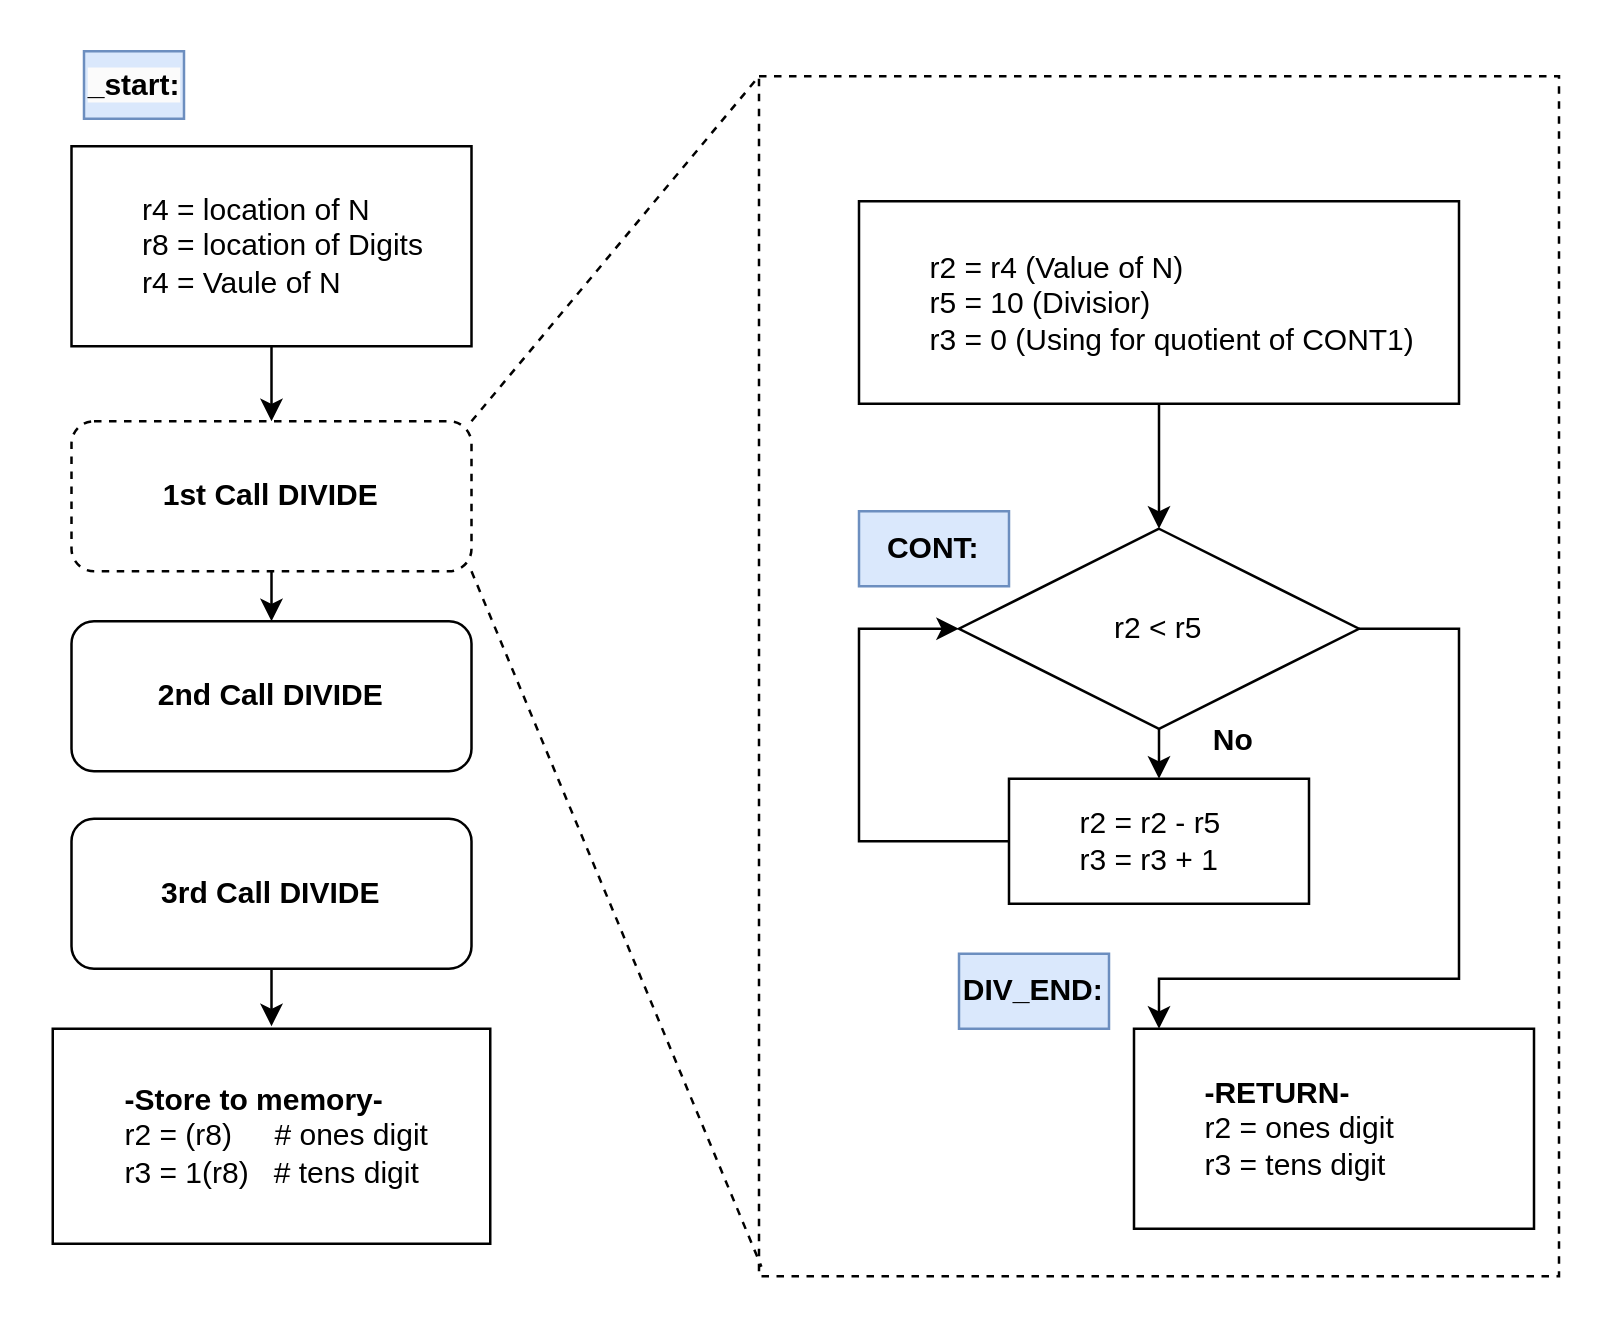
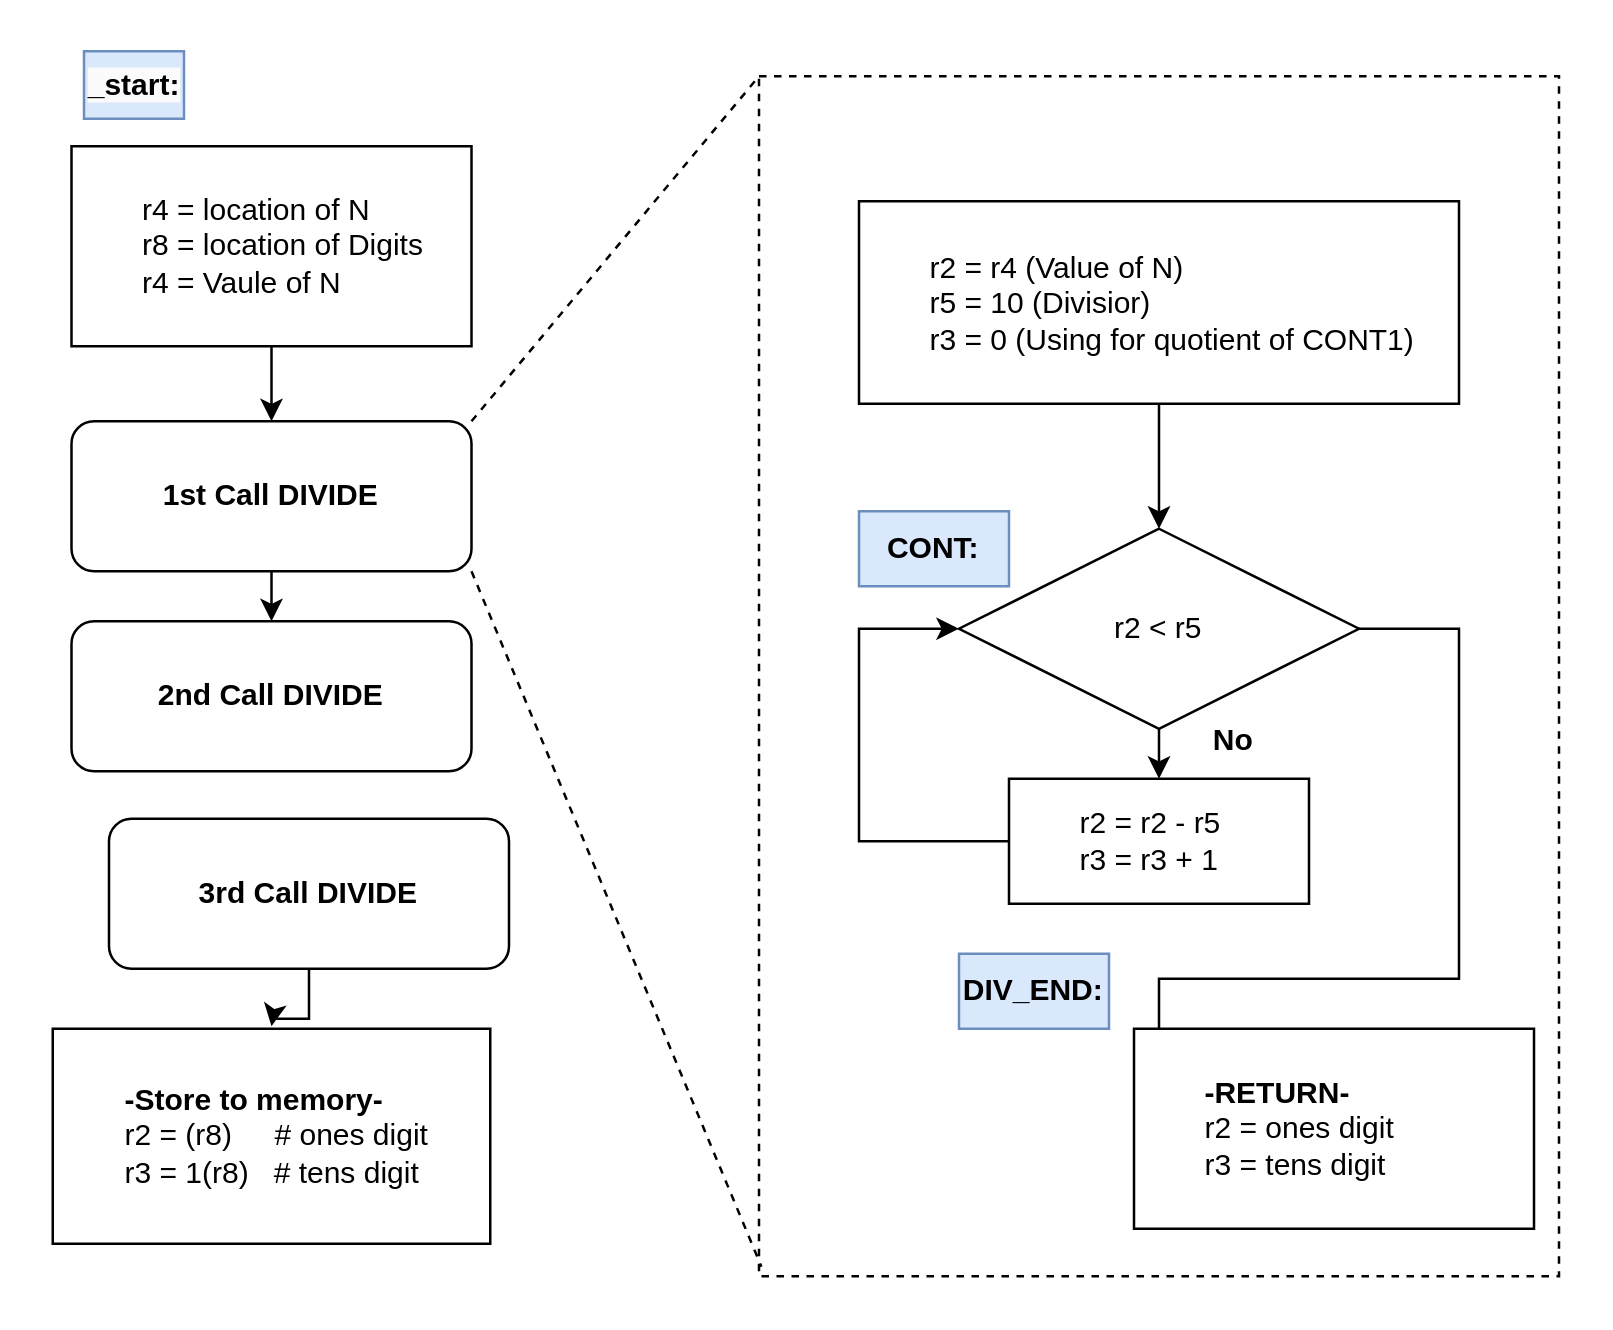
node "1st Call DIVIDE": style dashed -> solid
node "3rd Call DIVIDE": moved (271, 894) -> (309, 894)
edge "r2 < r5" -> "-RETURN- r2 = ones digit r3 = tens digit": arrowhead classic -> none
